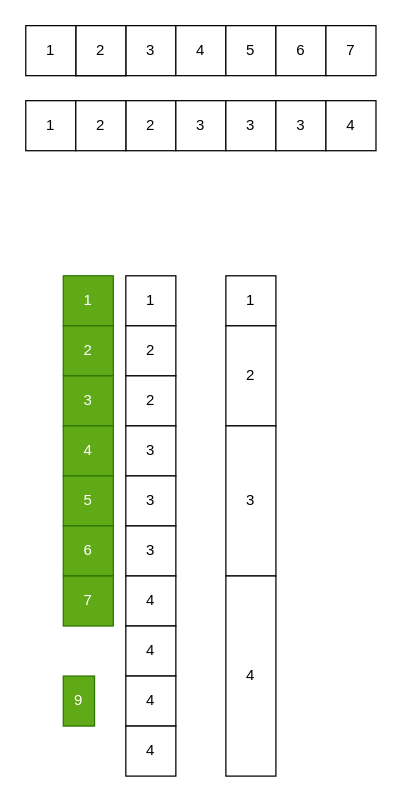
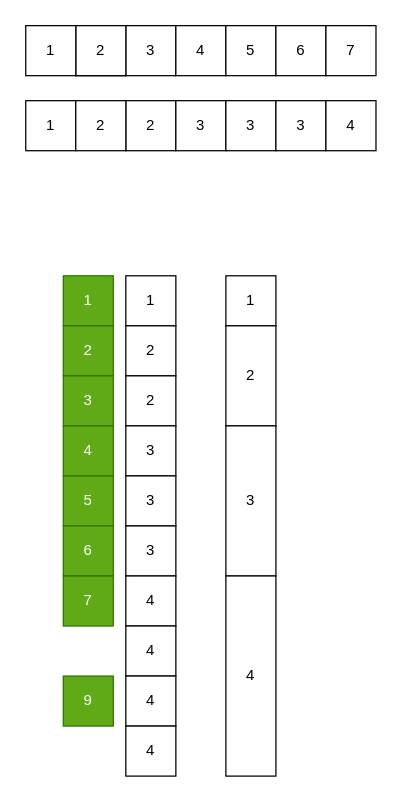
node "9": size 31x50 -> 50x50
